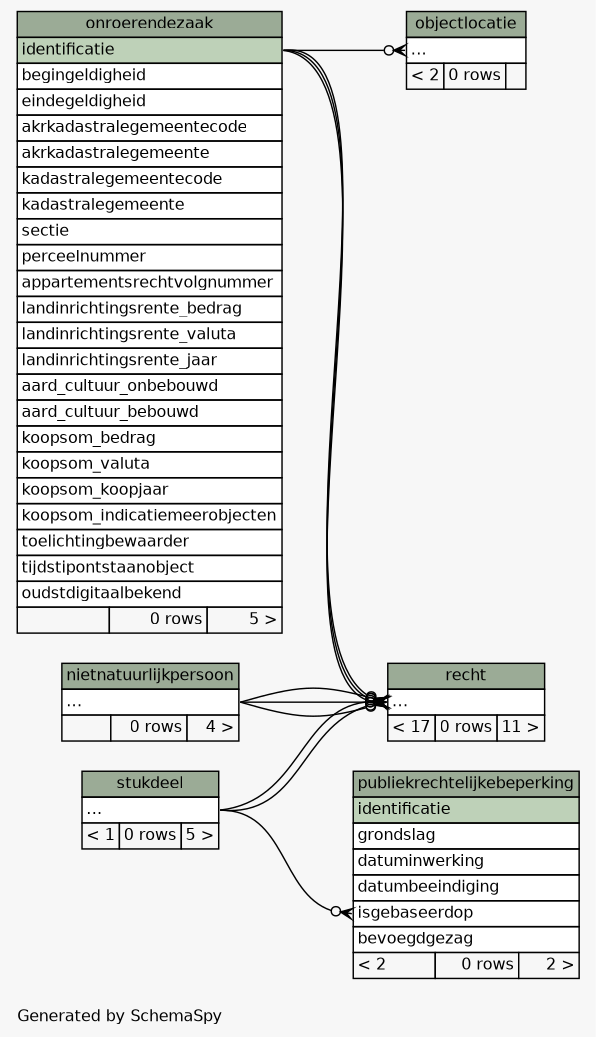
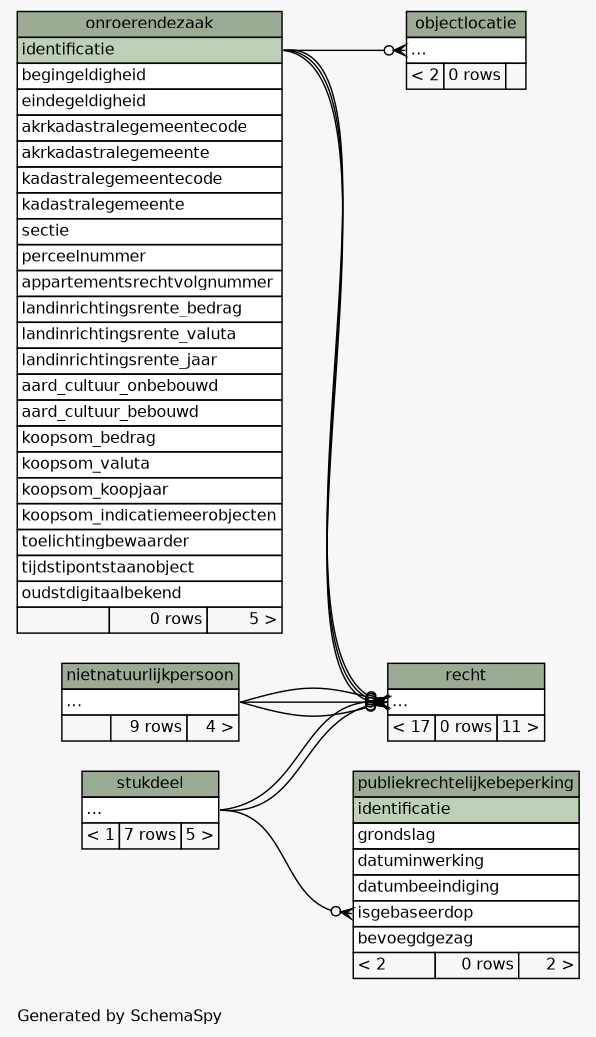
node "nietnatuurlijkpersoon": text "0 rows" -> "9 rows"
node "stukdeel": text "0 rows" -> "7 rows"
